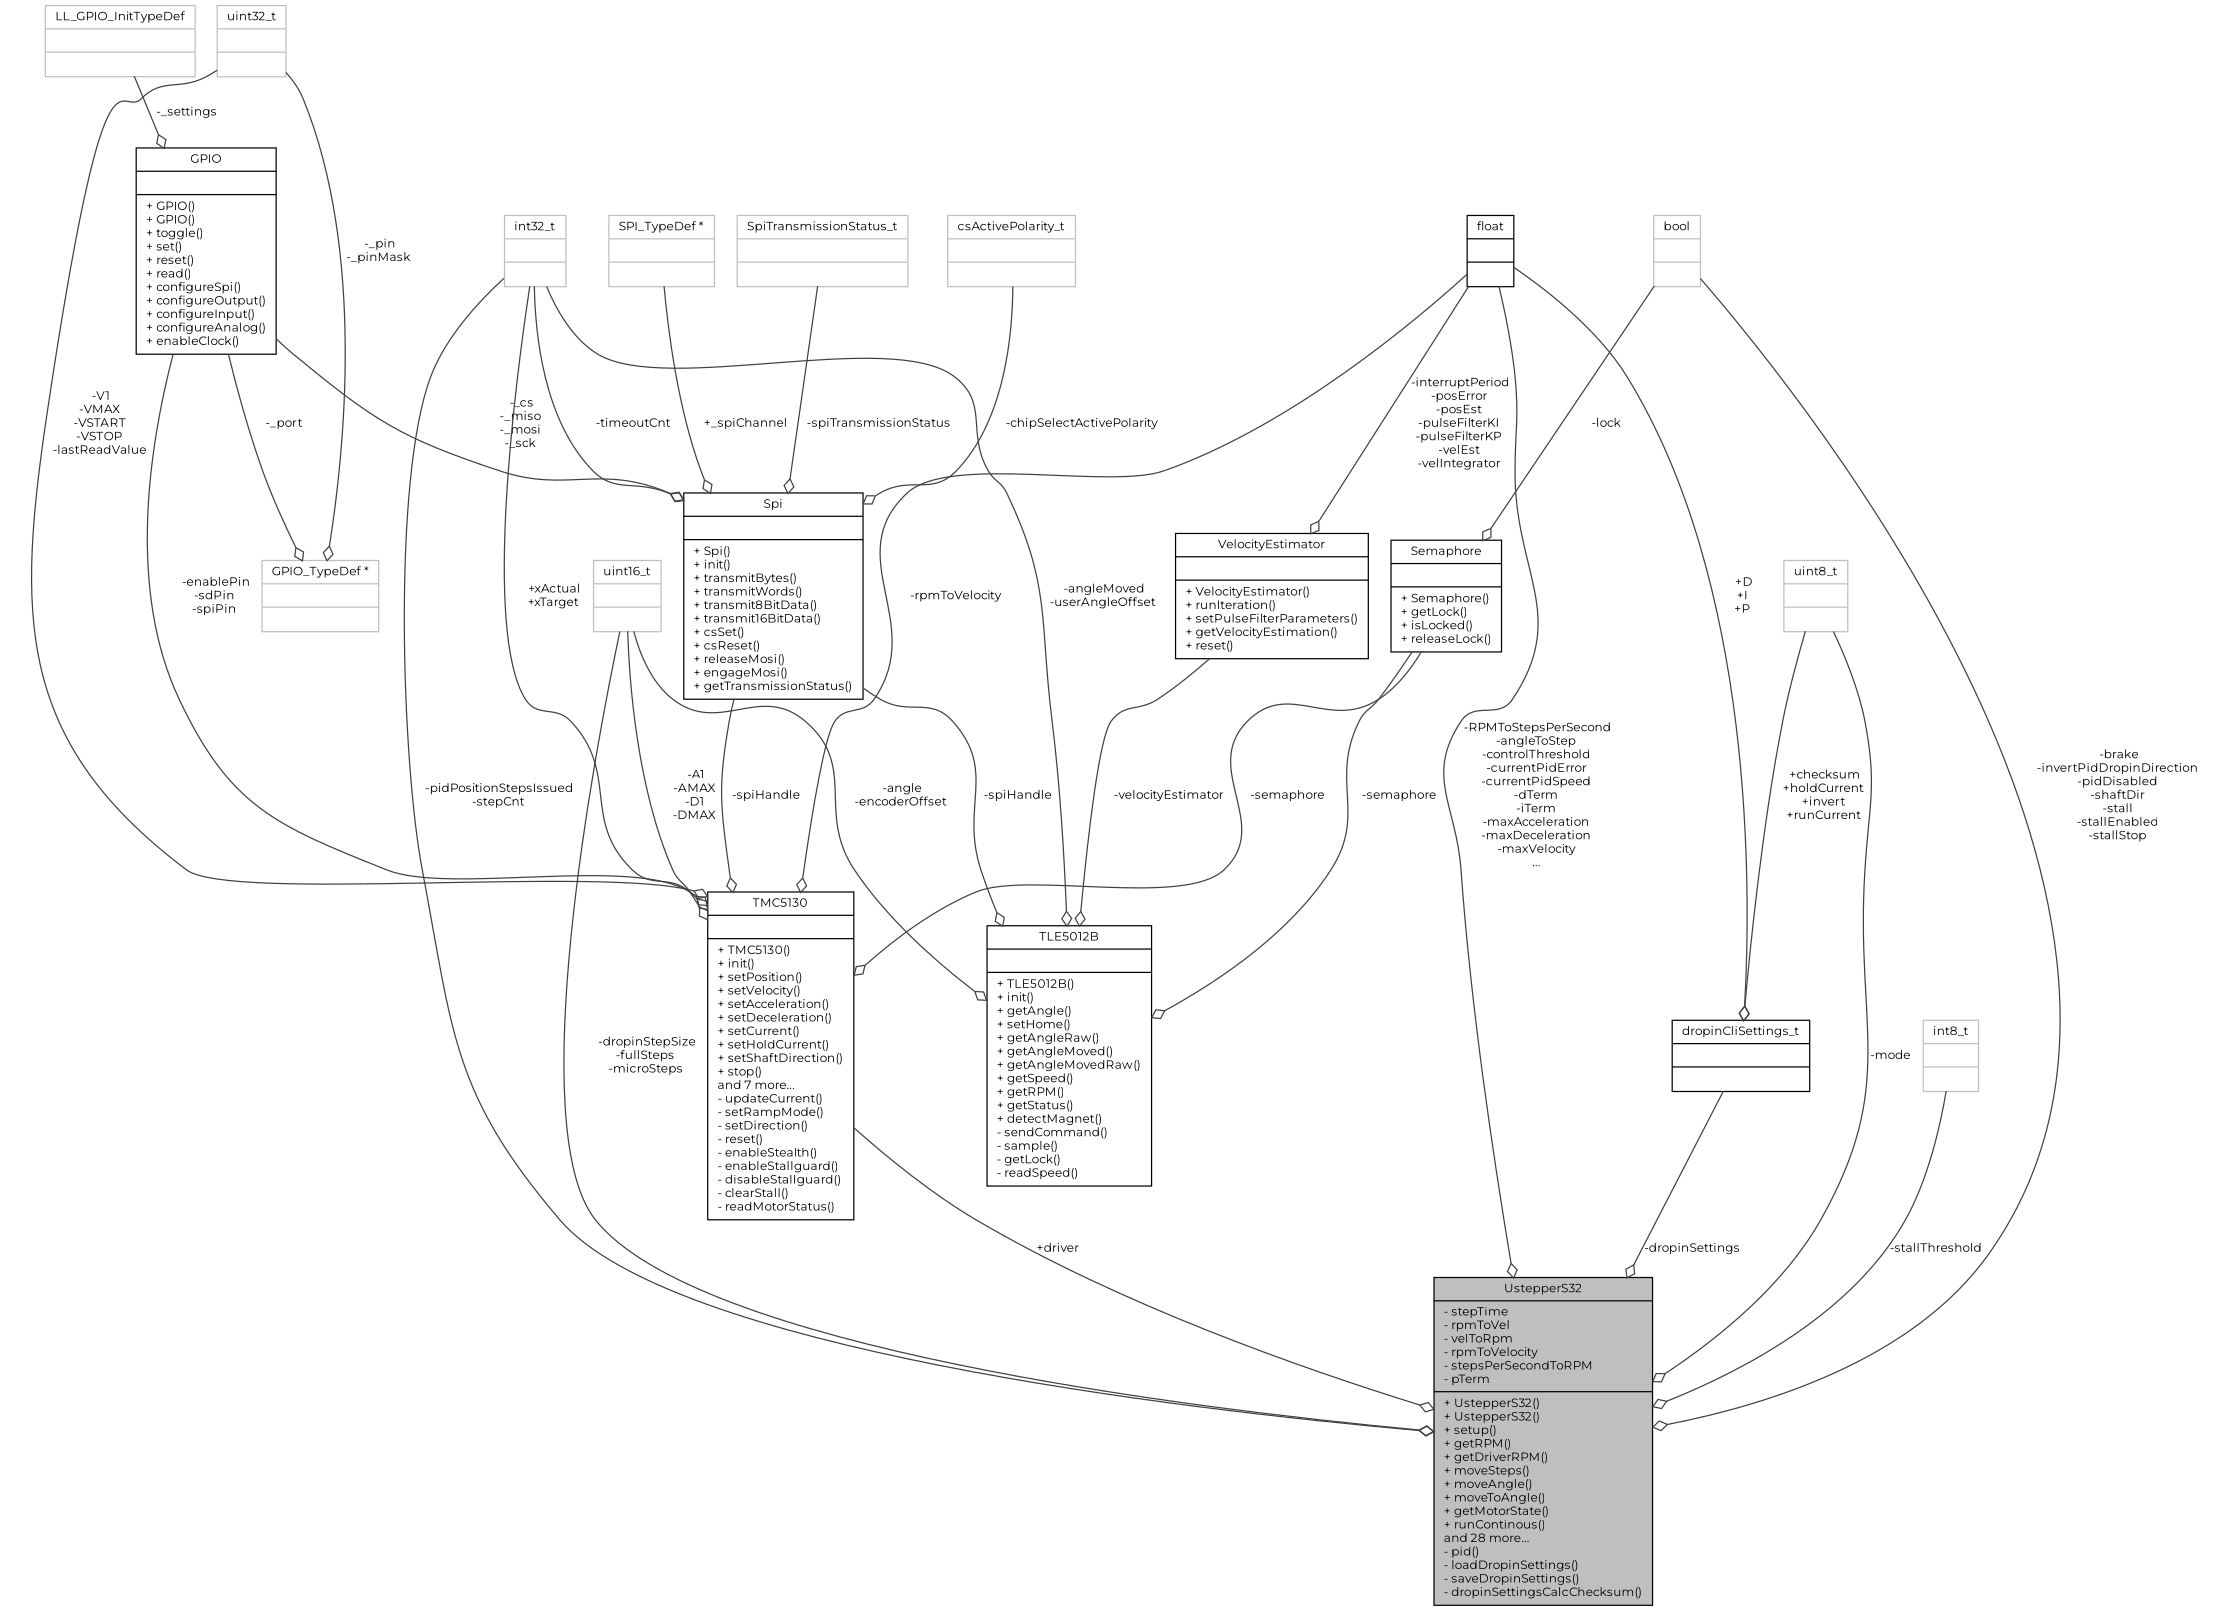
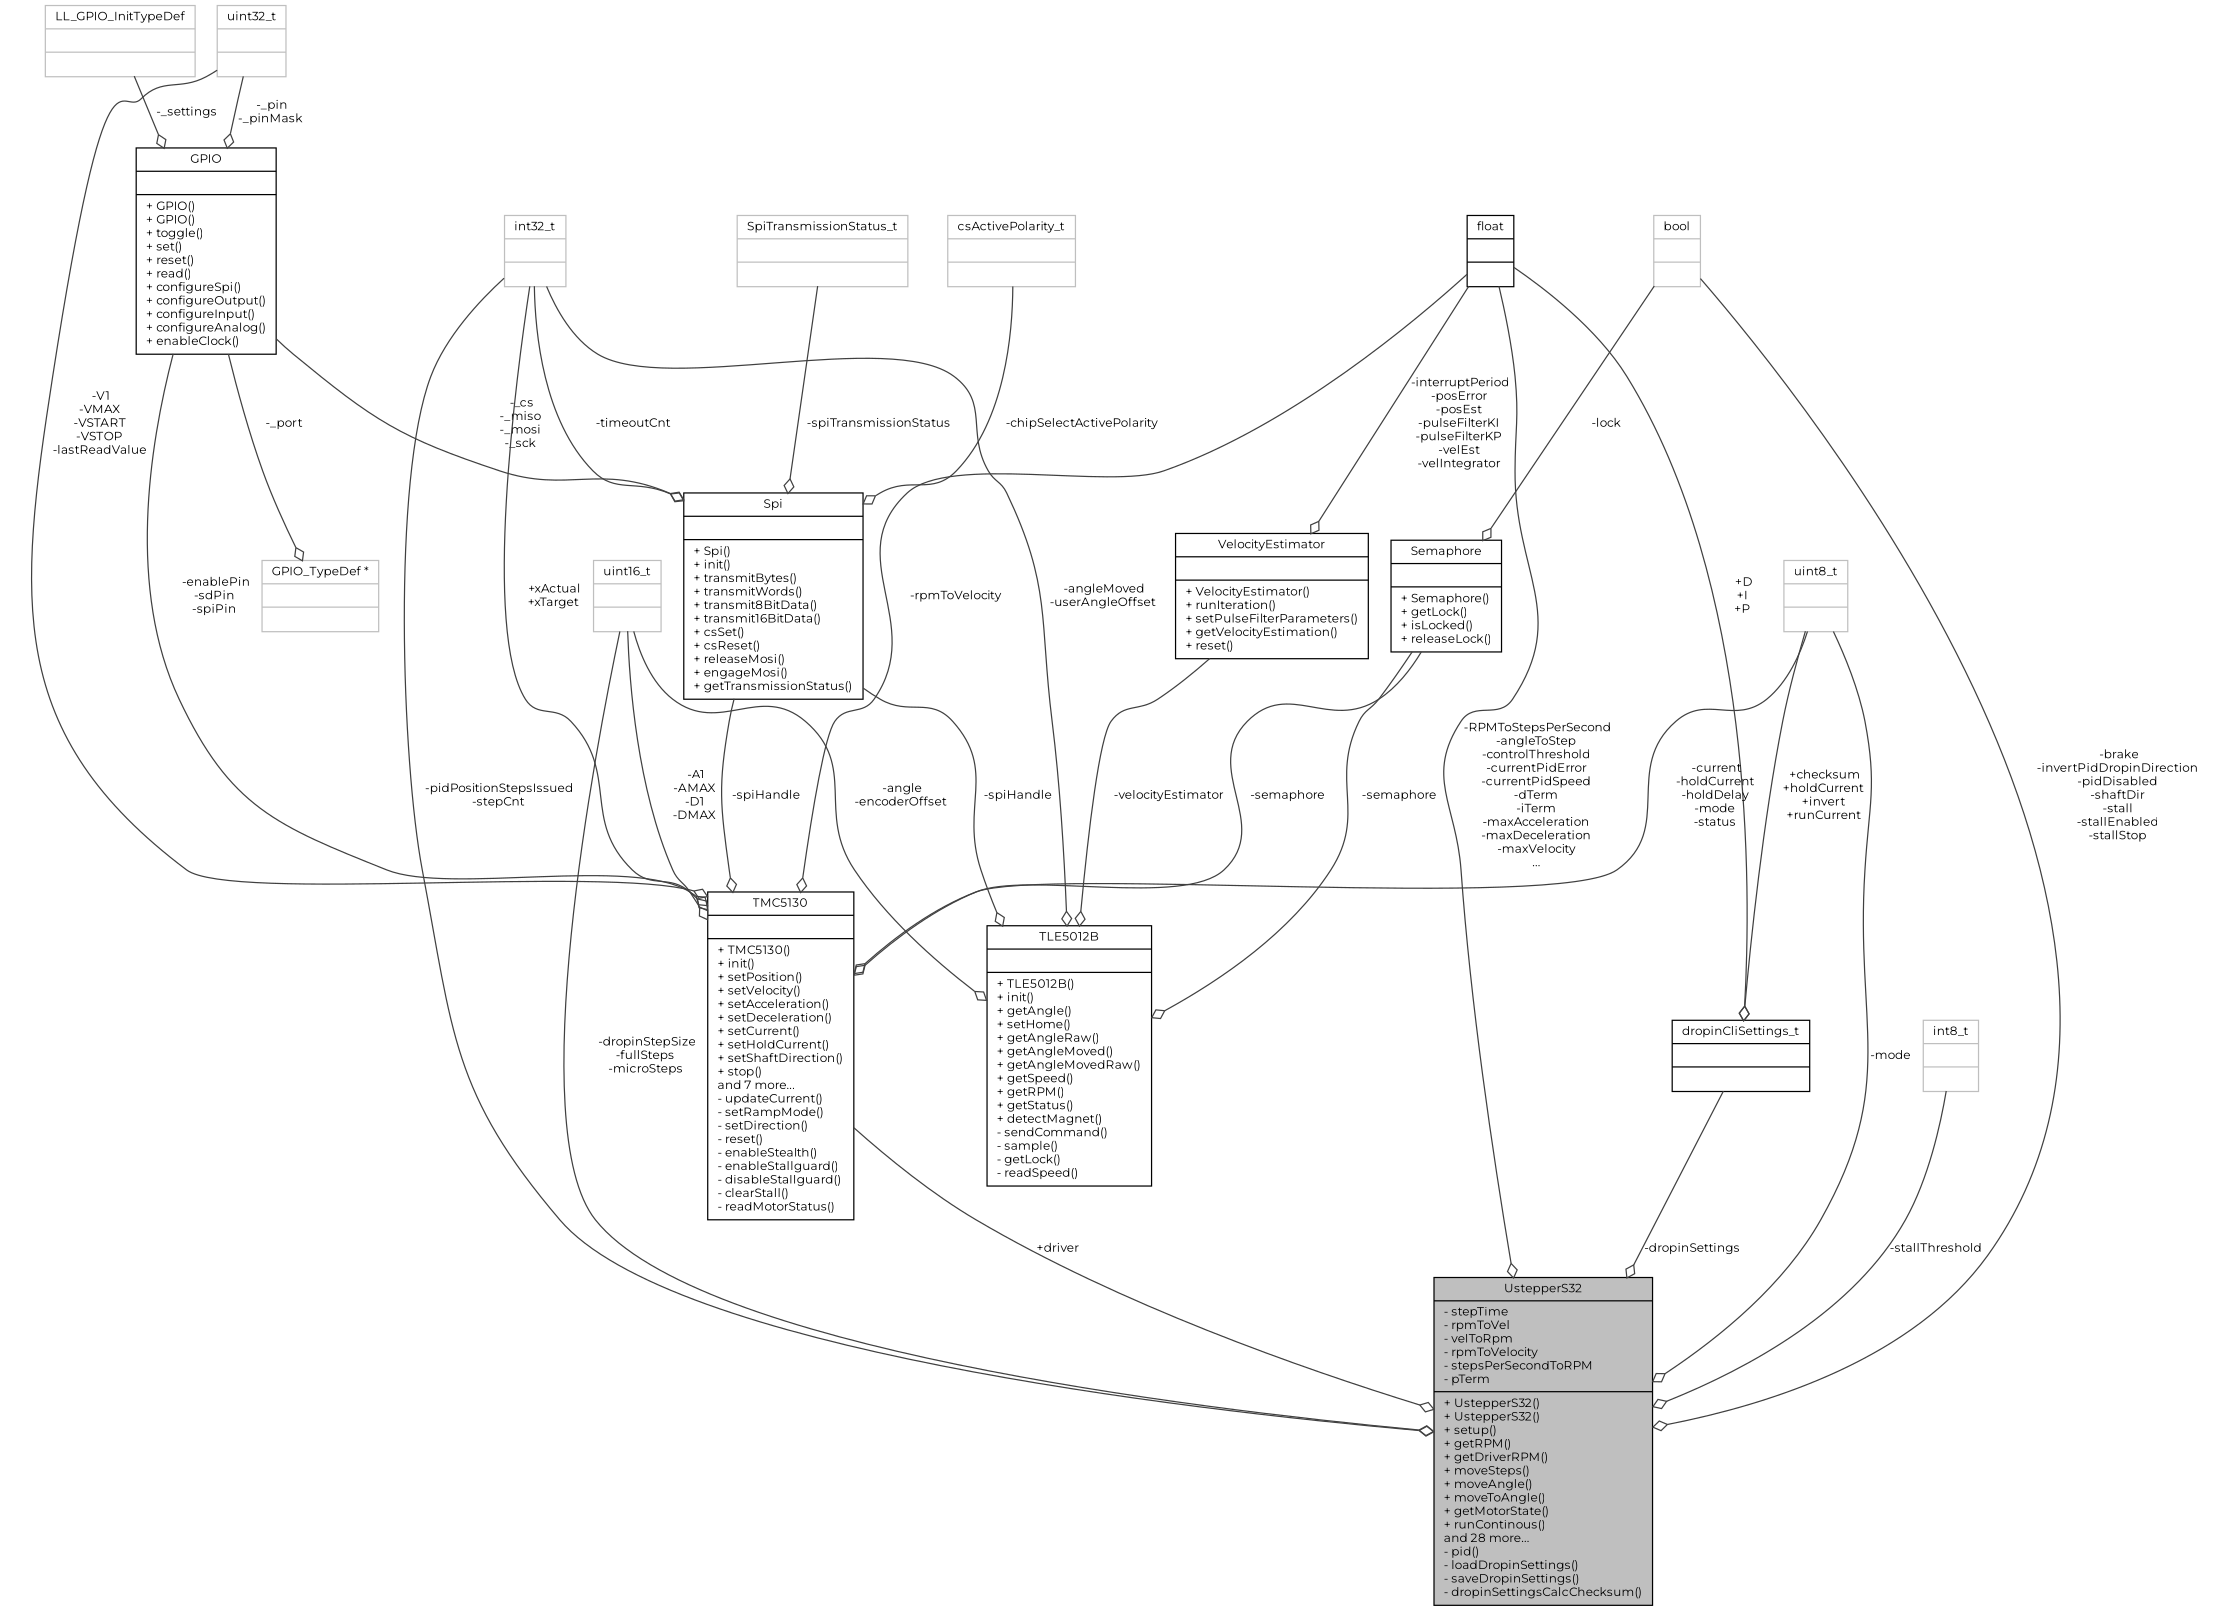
node "SPI_TypeDef *": removed
edge "uint32_t" -> "GPIO_TypeDef *": now "uint32_t" -> "GPIO"
edge "uint8_t" -> "TMC5130": added, label "-current -holdCurrent -holdDelay -mode -status"
